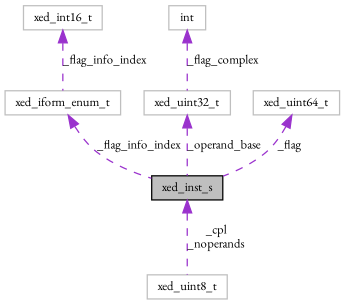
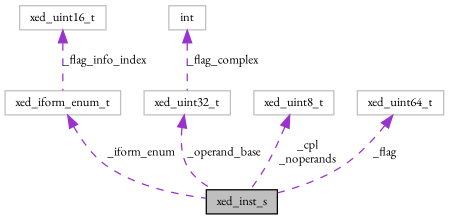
node "xed_int16_t": label "xed_int16_t" -> "xed_uint16_t"
edge "xed_inst_s" -> "xed_iform_enum_t": label "_flag_info_index" -> "_iform_enum"
edge "xed_uint8_t" -> "xed_inst_s": reversed
